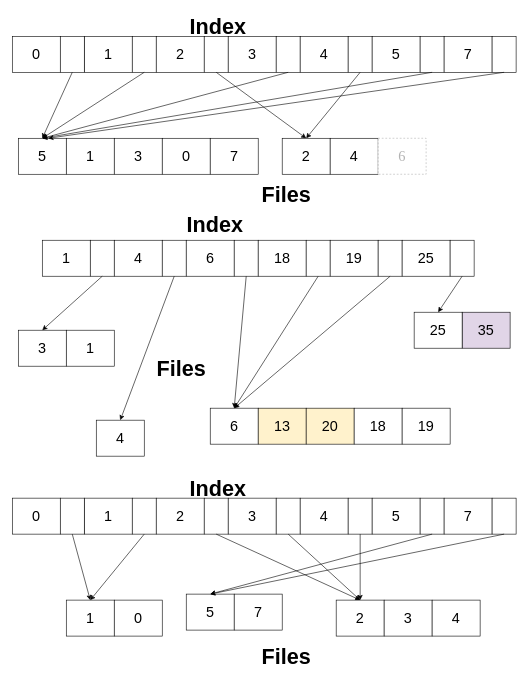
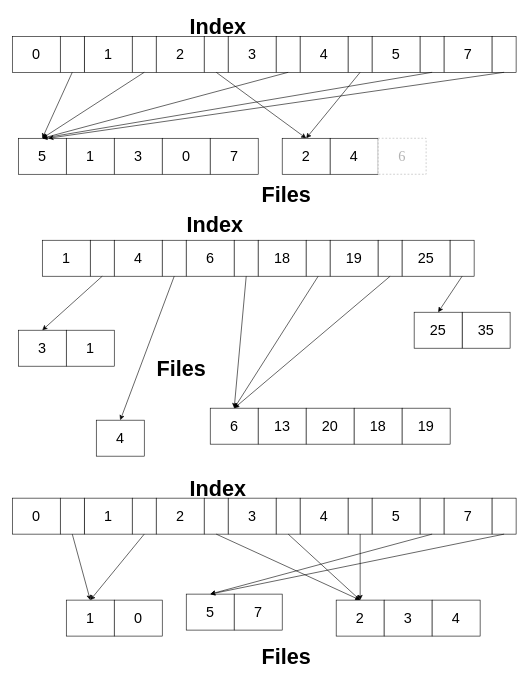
node "35": fillcolor #e1d5e7 -> #ffffff
node "13": fillcolor #fff2cc -> #ffffff
node "20": fillcolor #fff2cc -> #ffffff
